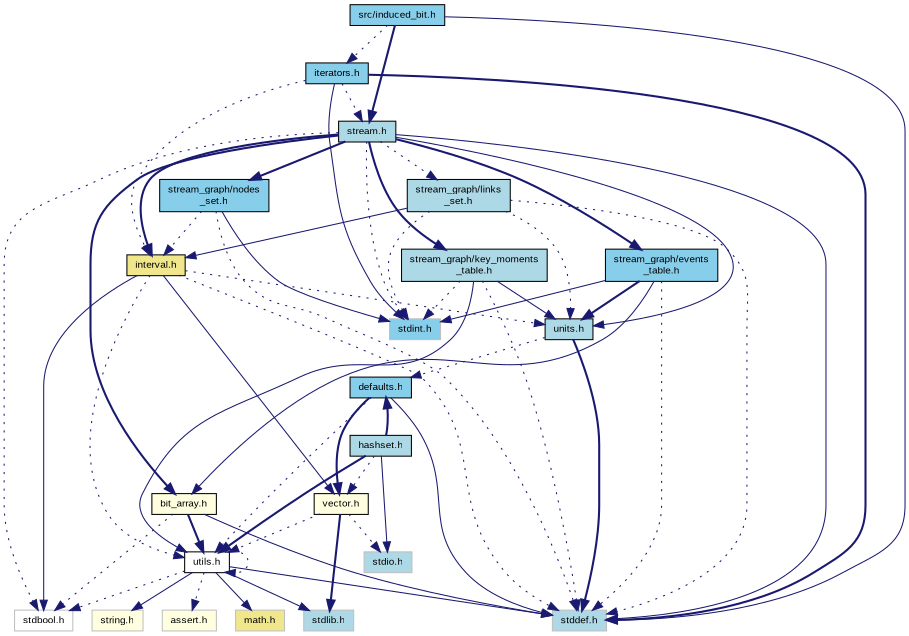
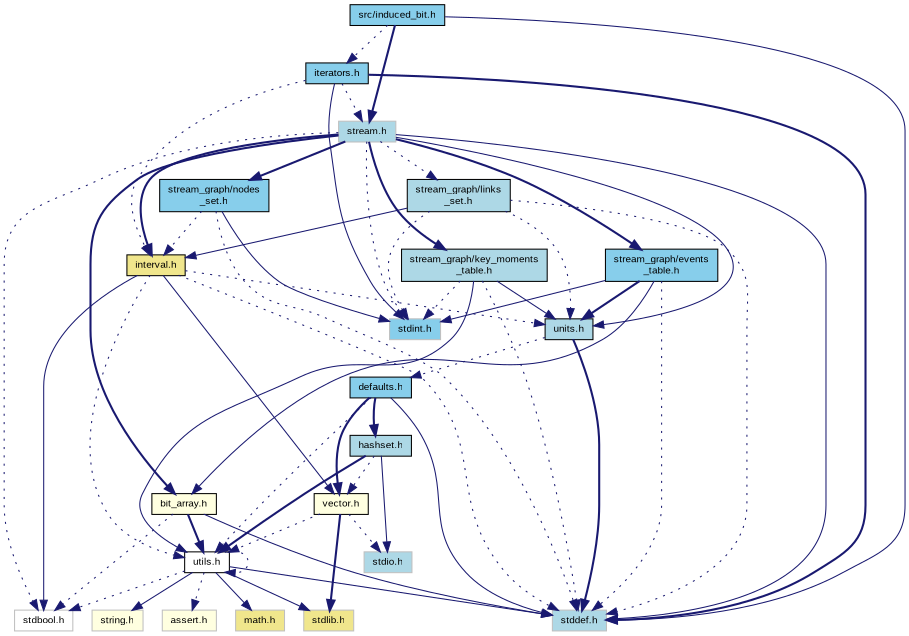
node "stream.h": color black -> grey75
edge "hashset.h" -> "defaults.h": reversed
node "stdlib.h": fillcolor lightblue -> khaki
